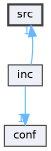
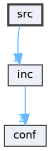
edge "inc" -> "src": reversed
